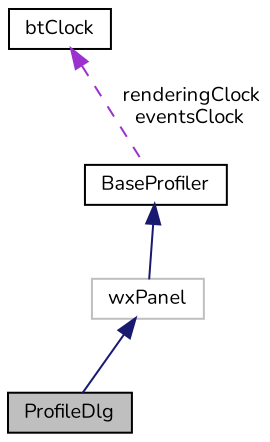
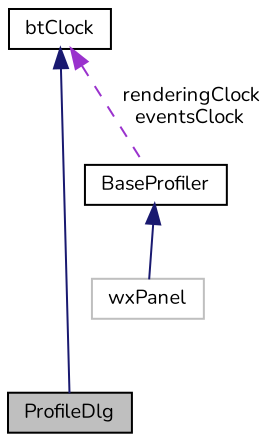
edge "ProfileDlg" -> "wxPanel": now "ProfileDlg" -> "btClock"
